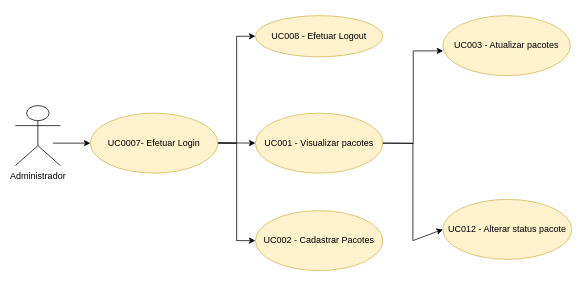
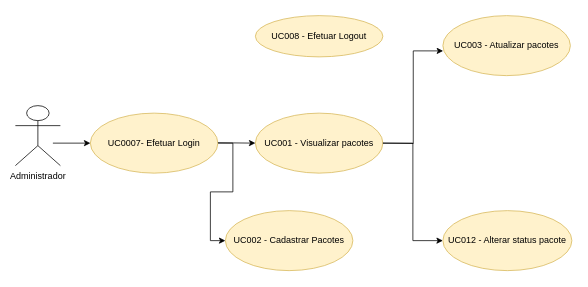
edge "UC0007- Efetuar Login" -> "UC008 - Efetuar Logout": removed
node "UC012 - Alterar status pacote": moved (507, 229) -> (507, 240)
node "UC002 - Cadastrar Pacotes": moved (319, 240) -> (289, 240)
